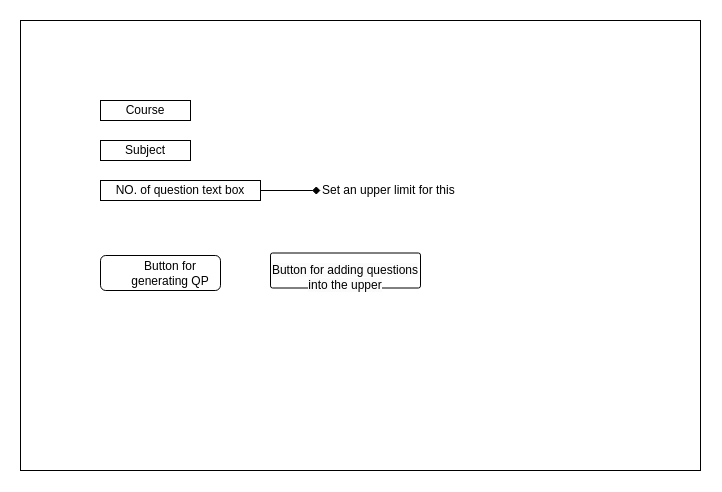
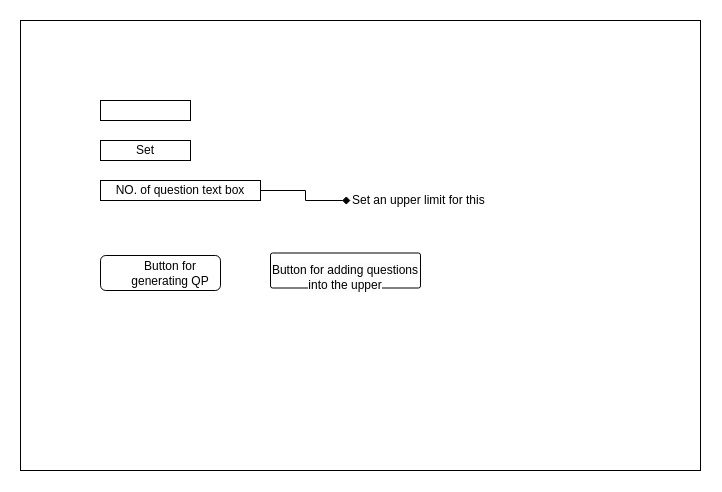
node "Course": removed
node "Subject": label "Subject" -> "Set"
node "Set an upper limit for this": moved (391, 191) -> (421, 201)
